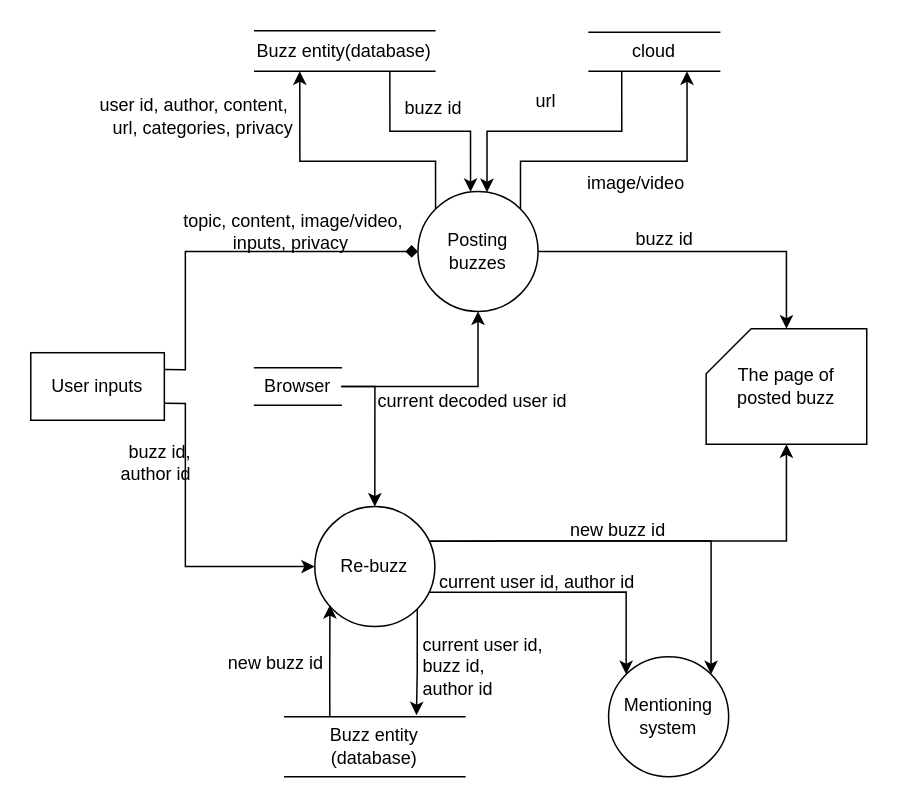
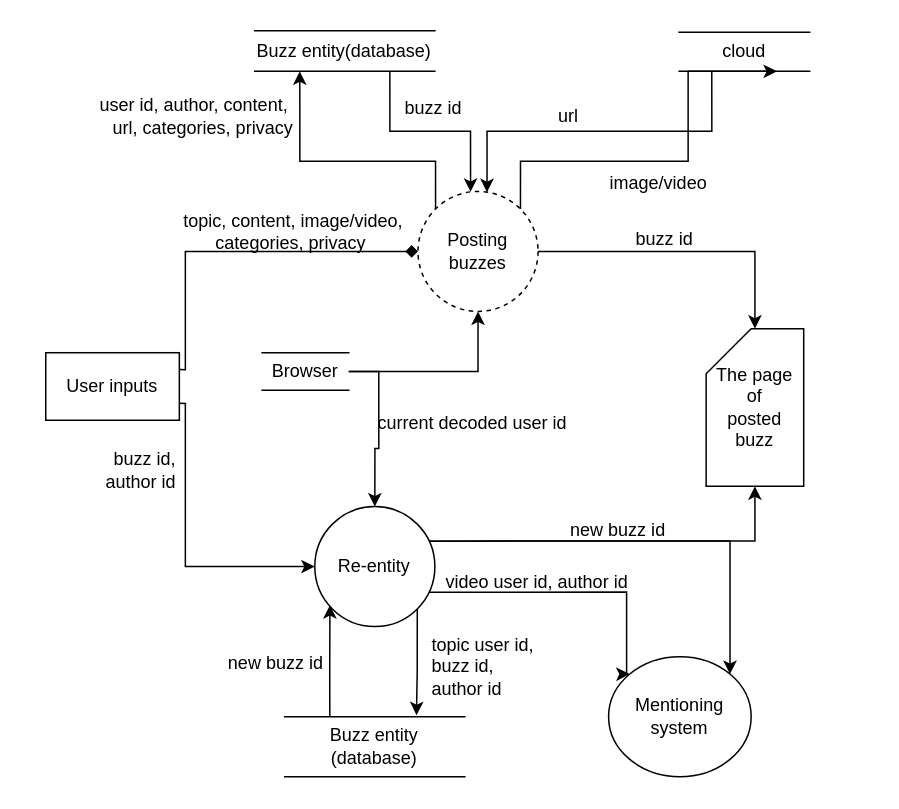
node "cloud": moved (654, 52) -> (744, 52)
node "url": moved (545, 101) -> (568, 116)
node "image/video": moved (635, 184) -> (658, 184)
node "topic, content, image/video, inputs, privacy": label "topic, content, image/video, inputs, privacy" -> "topic, content, image/video, categories, privacy"
node "Posting buzzes": style solid -> dashed
node "User inputs": moved (98, 386) -> (113, 386)
node "Browser": moved (298, 386) -> (305, 371)
node "The page of posted buzz": size 161x116 -> 98x158
node "current decoded user id": moved (472, 401) -> (472, 423)
node "buzz id, author id": moved (144, 463) -> (129, 470)
node "Re-buzz": label "Re-buzz" -> "Re-entity"
node "current user id, author id": label "current user id, author id" -> "video user id, author id"
node "current user id, buzz id, author id": label "current user id, buzz id, author id" -> "topic user id, buzz id, author id"
node "Mentioning system": size 120x120 -> 143x120
